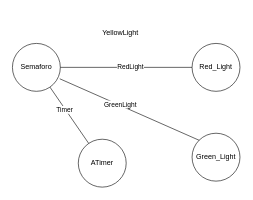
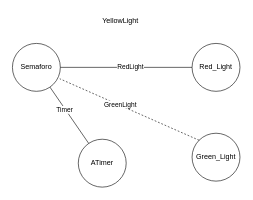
node "YellowLight": moved (120, 33) -> (120, 21)
edge "Semaforo" -- "Green_Light": style solid -> dashed
